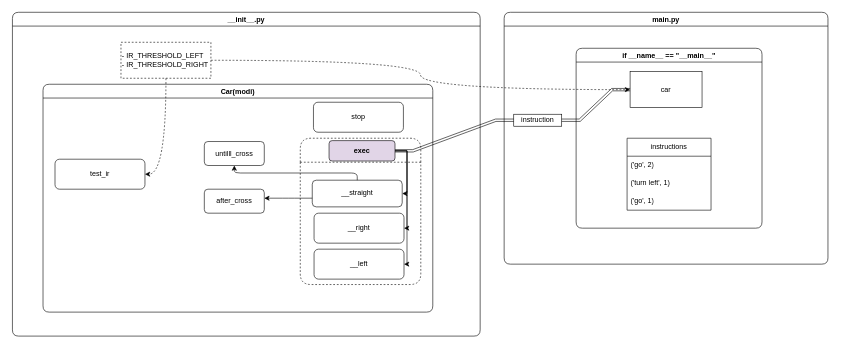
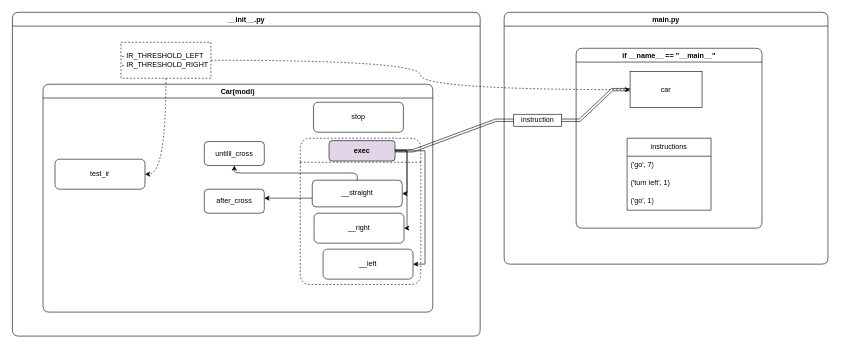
node "('go', 2)": label "('go', 2)" -> "('go', 7)"
node "__left": moved (359, 264) -> (368, 264)
